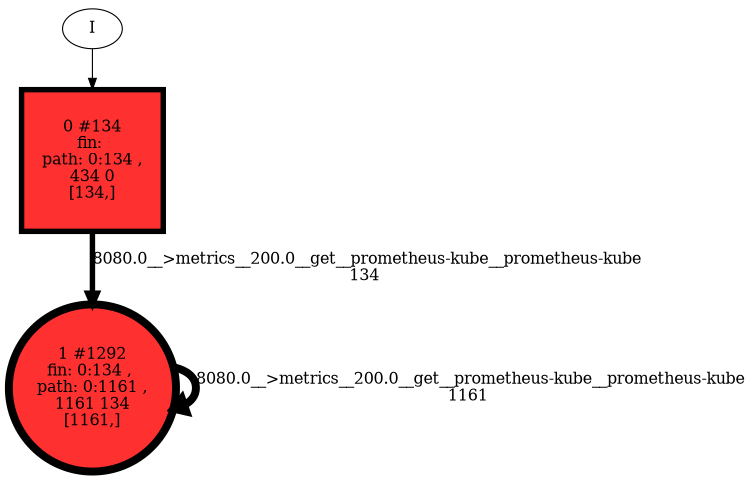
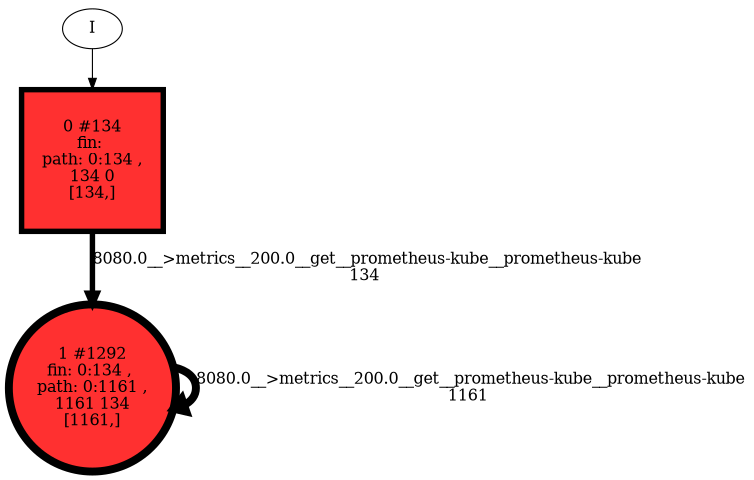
node "0 #134 fin: path: 0:134 , 434 0 [134,]": label "0 #134 fin: path: 0:134 , 434 0 [134,]" -> "0 #134 fin: path: 0:134 , 134 0 [134,]"
